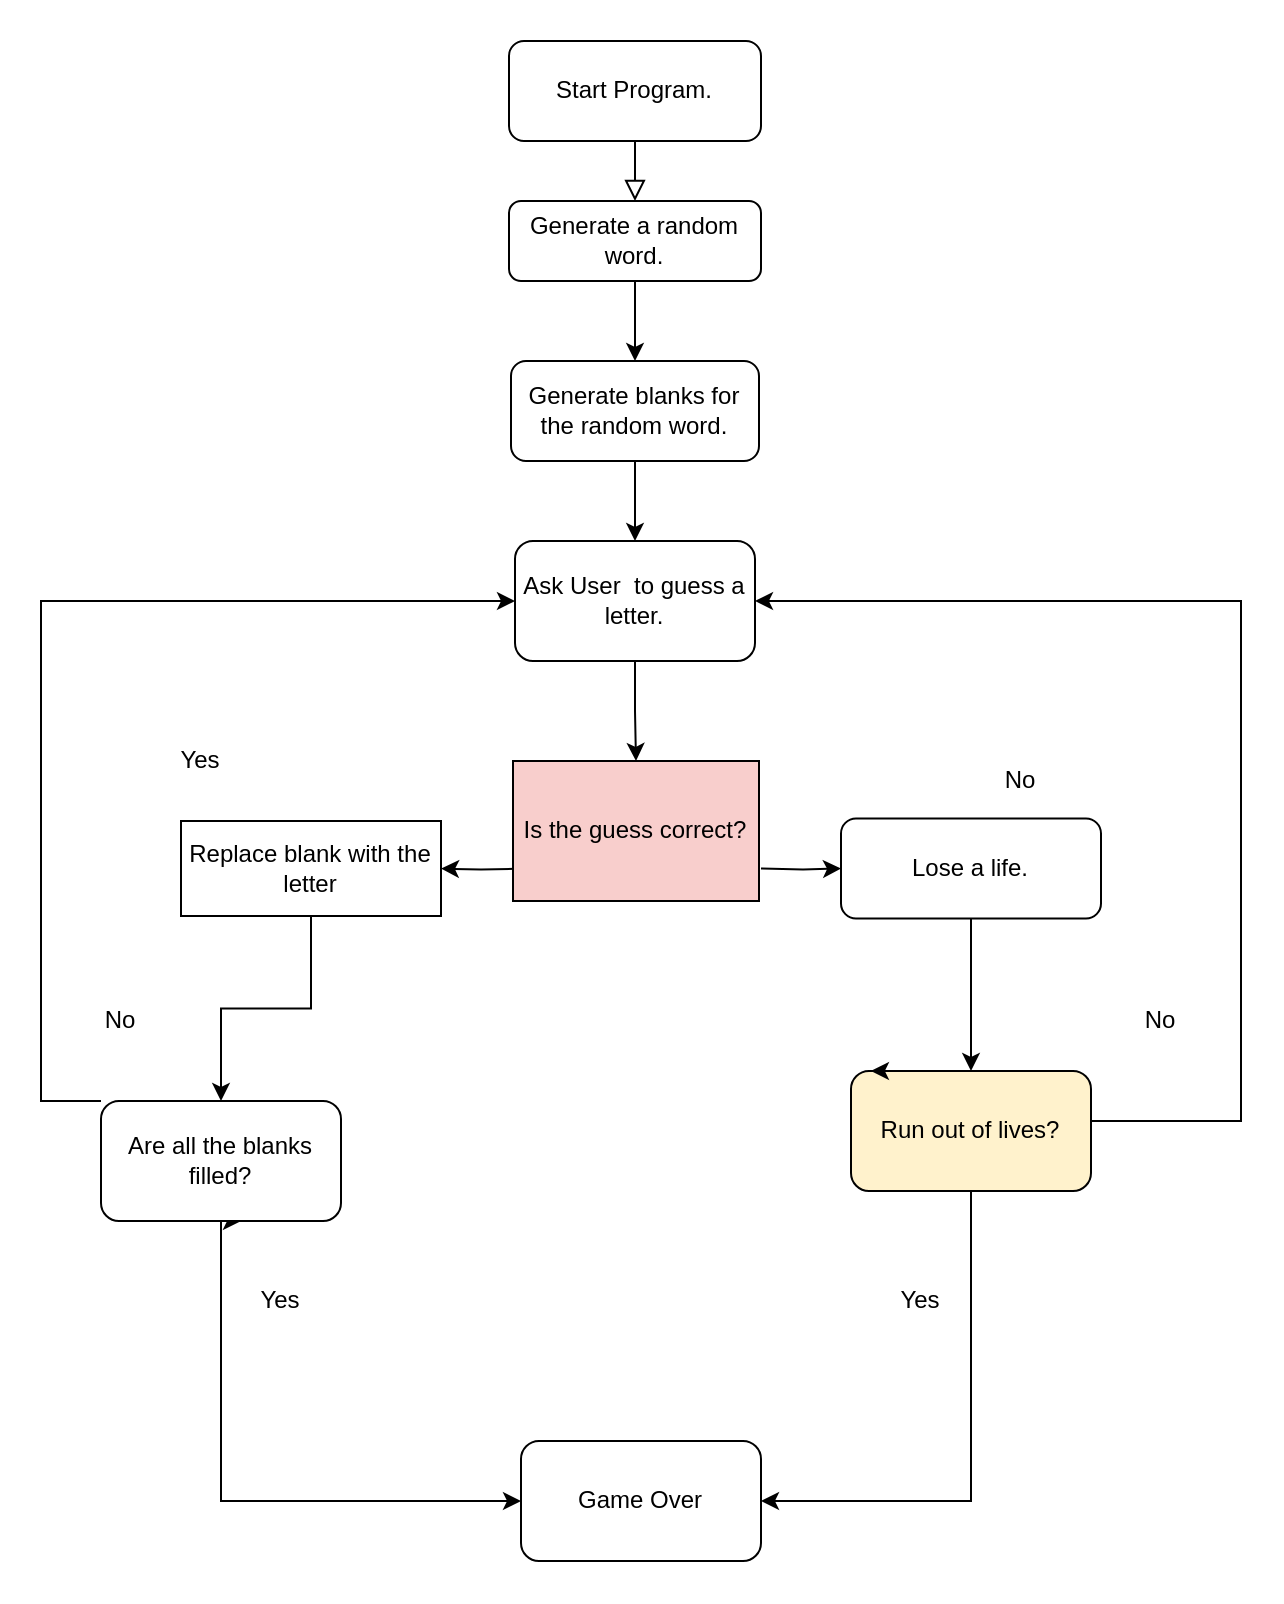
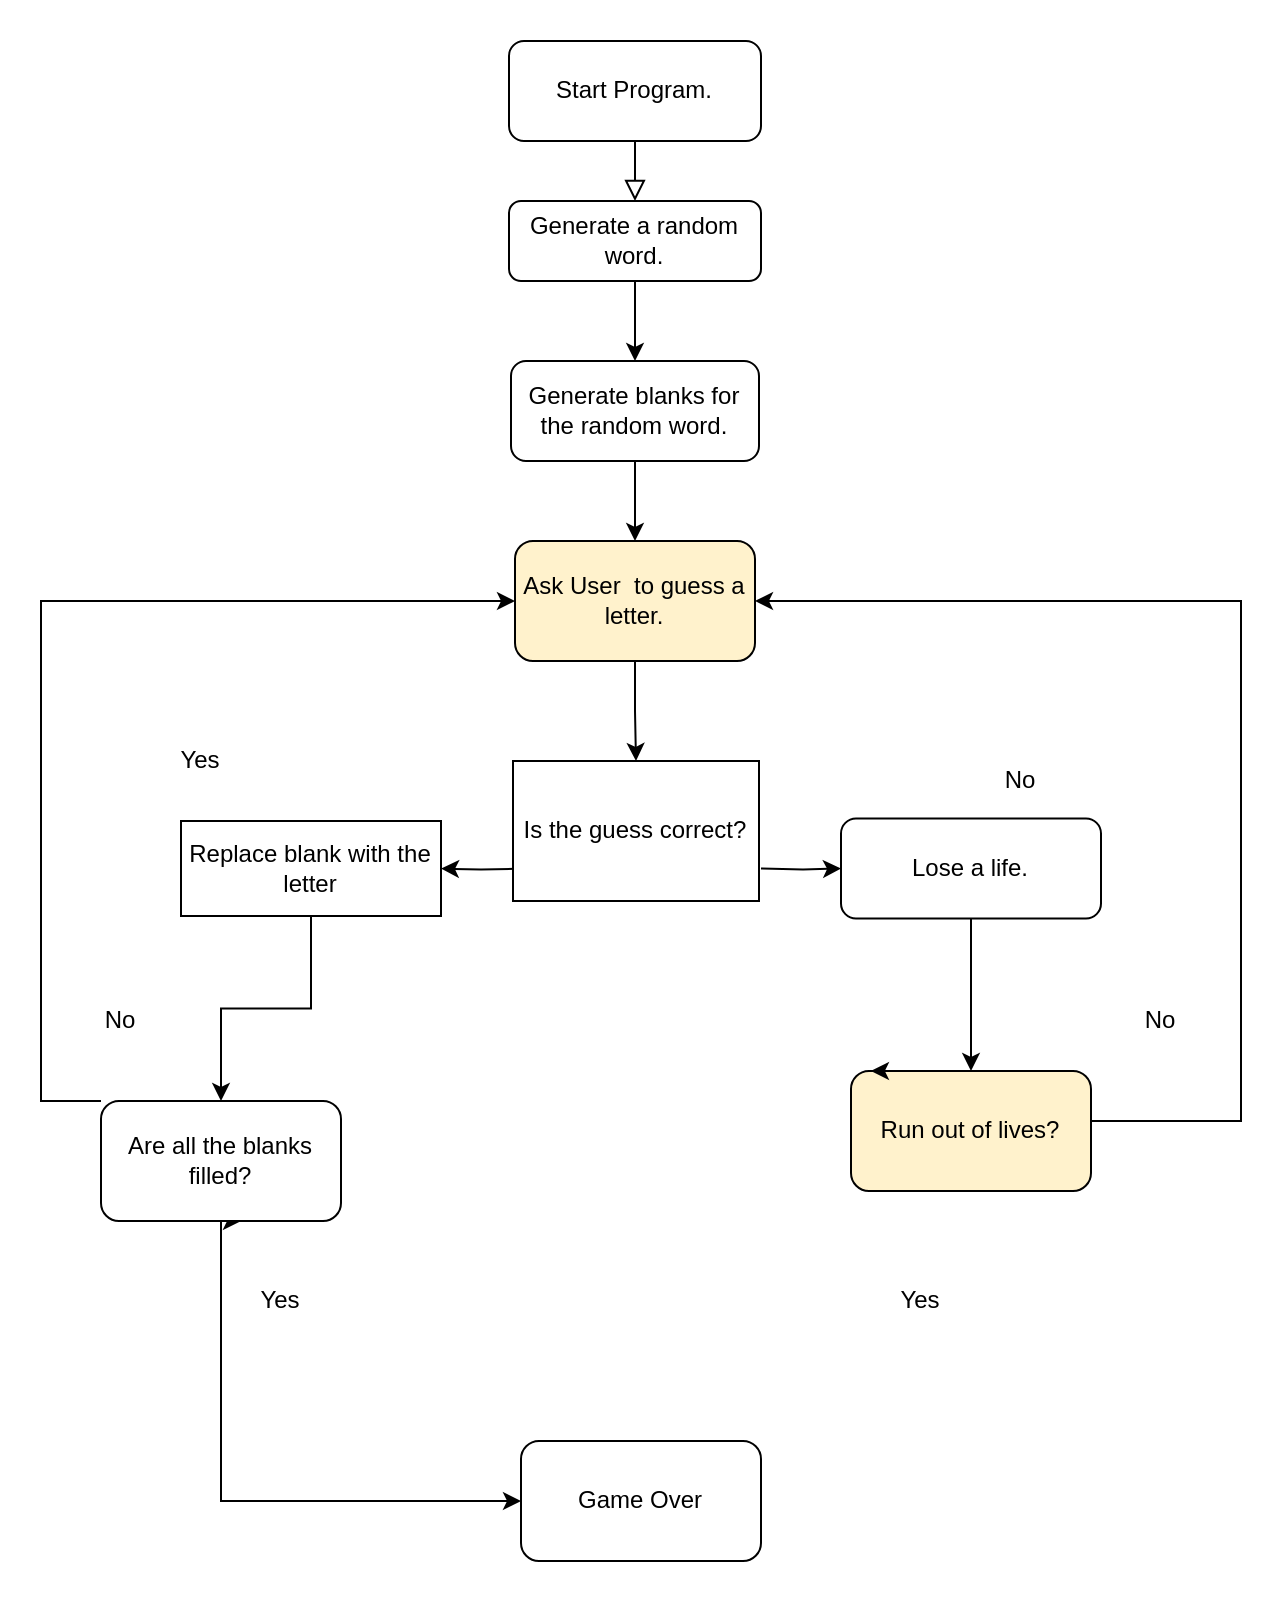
node "Ask User to guess a letter.": fillcolor #ffffff -> #fff2cc
node "Is the guess correct?": fillcolor #f8cecc -> #ffffff
edge "Run out of lives?" -> "Game Over": removed
